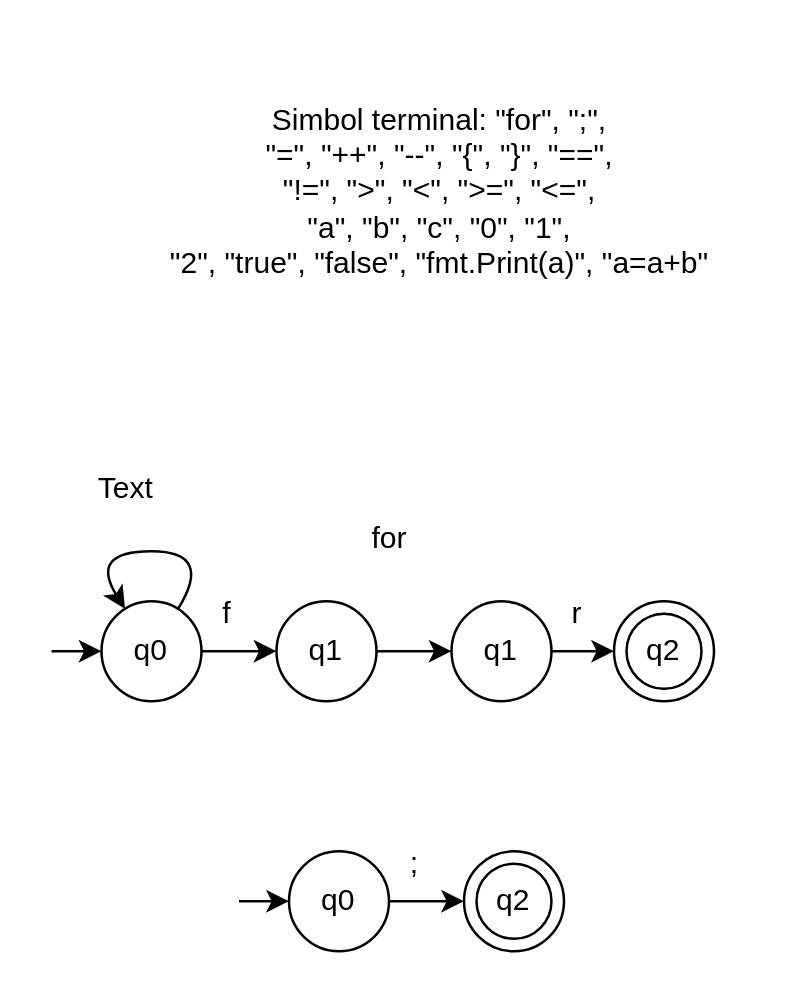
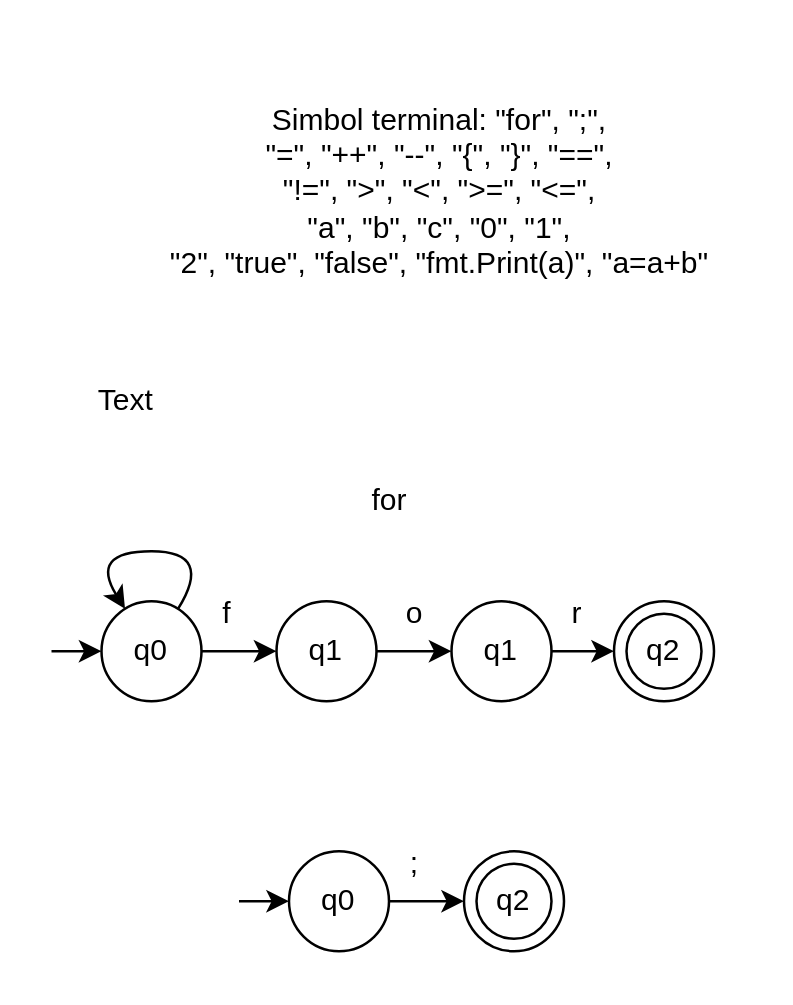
node "Text": moved (126, 489) -> (126, 401)
node "for": moved (389, 539) -> (389, 501)
node "o": added
